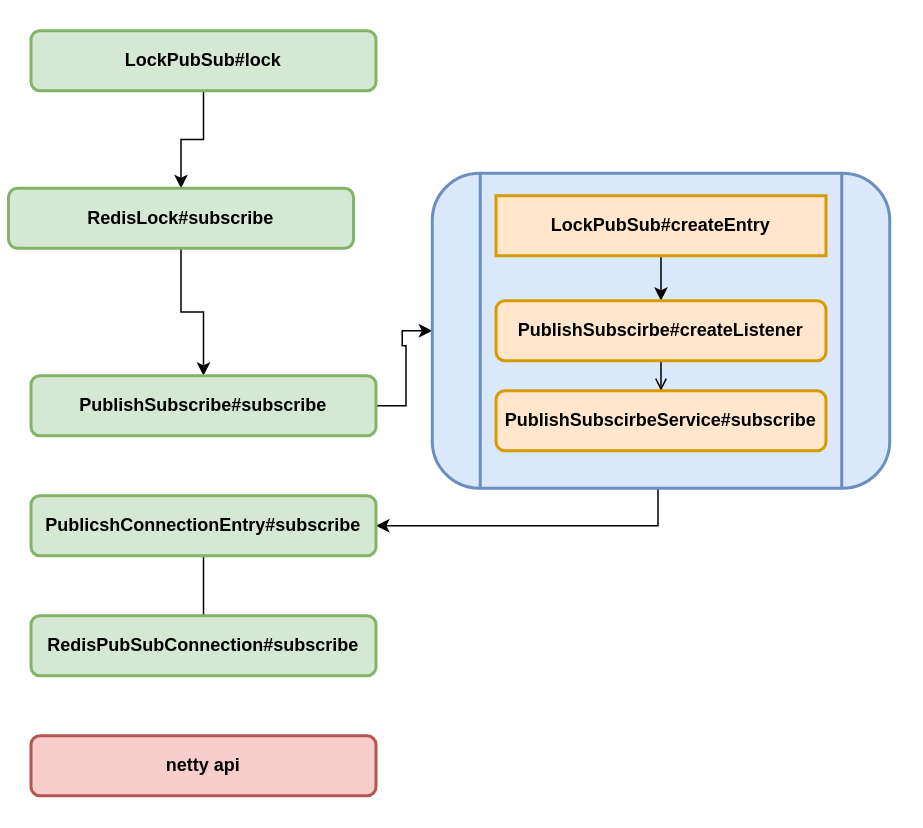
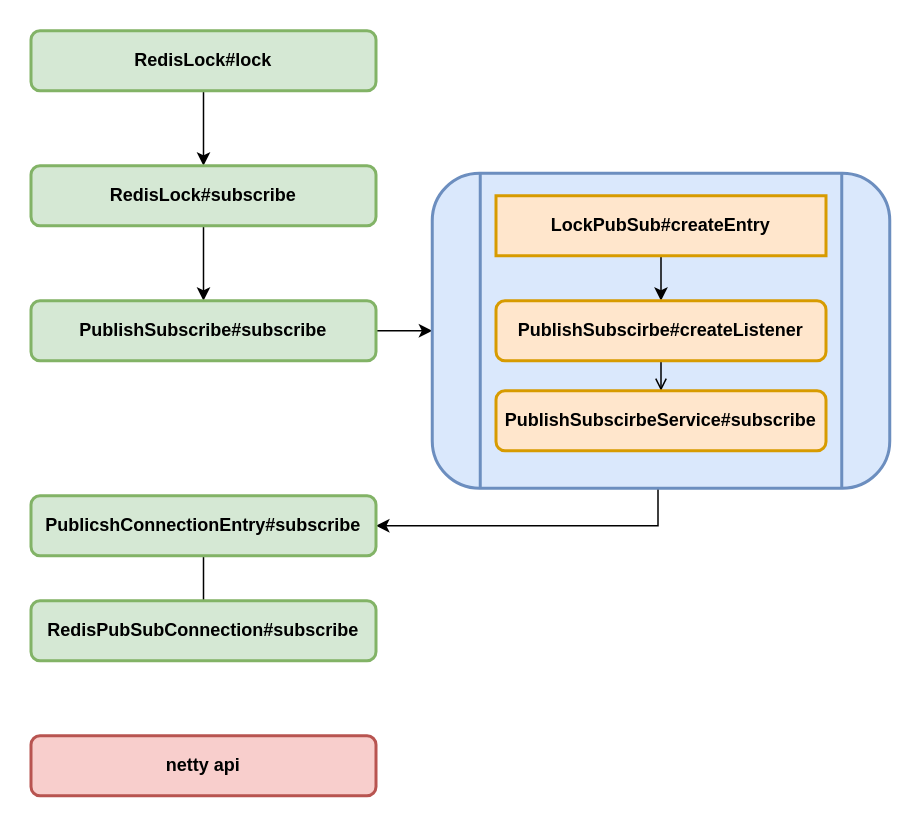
node "LockPubSub#lock": label "LockPubSub#lock" -> "RedisLock#lock"
node "RedisLock#subscribe": moved (181, 218) -> (203, 196)
node "PublishSubscribe#subscribe": moved (203, 406) -> (203, 331)
node "RedisPubSubConnection#subscribe": moved (203, 646) -> (203, 631)
